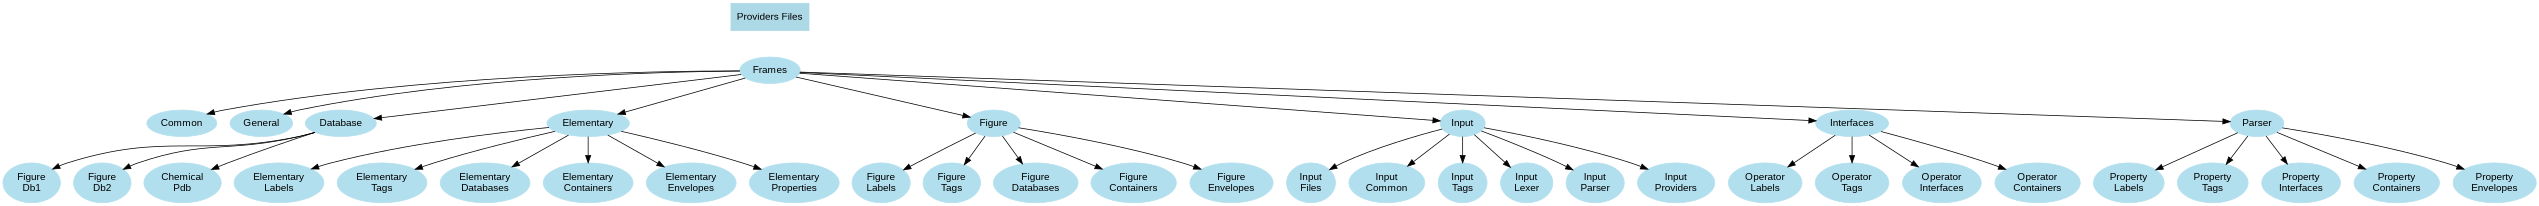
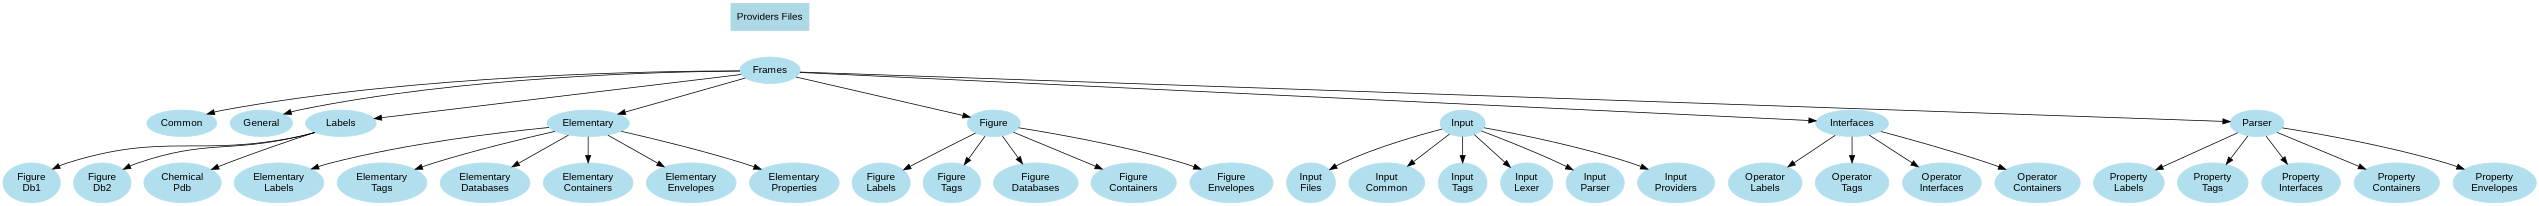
edge "Frames" -> "Input": removed
node "Database": label "Database" -> "Labels"
